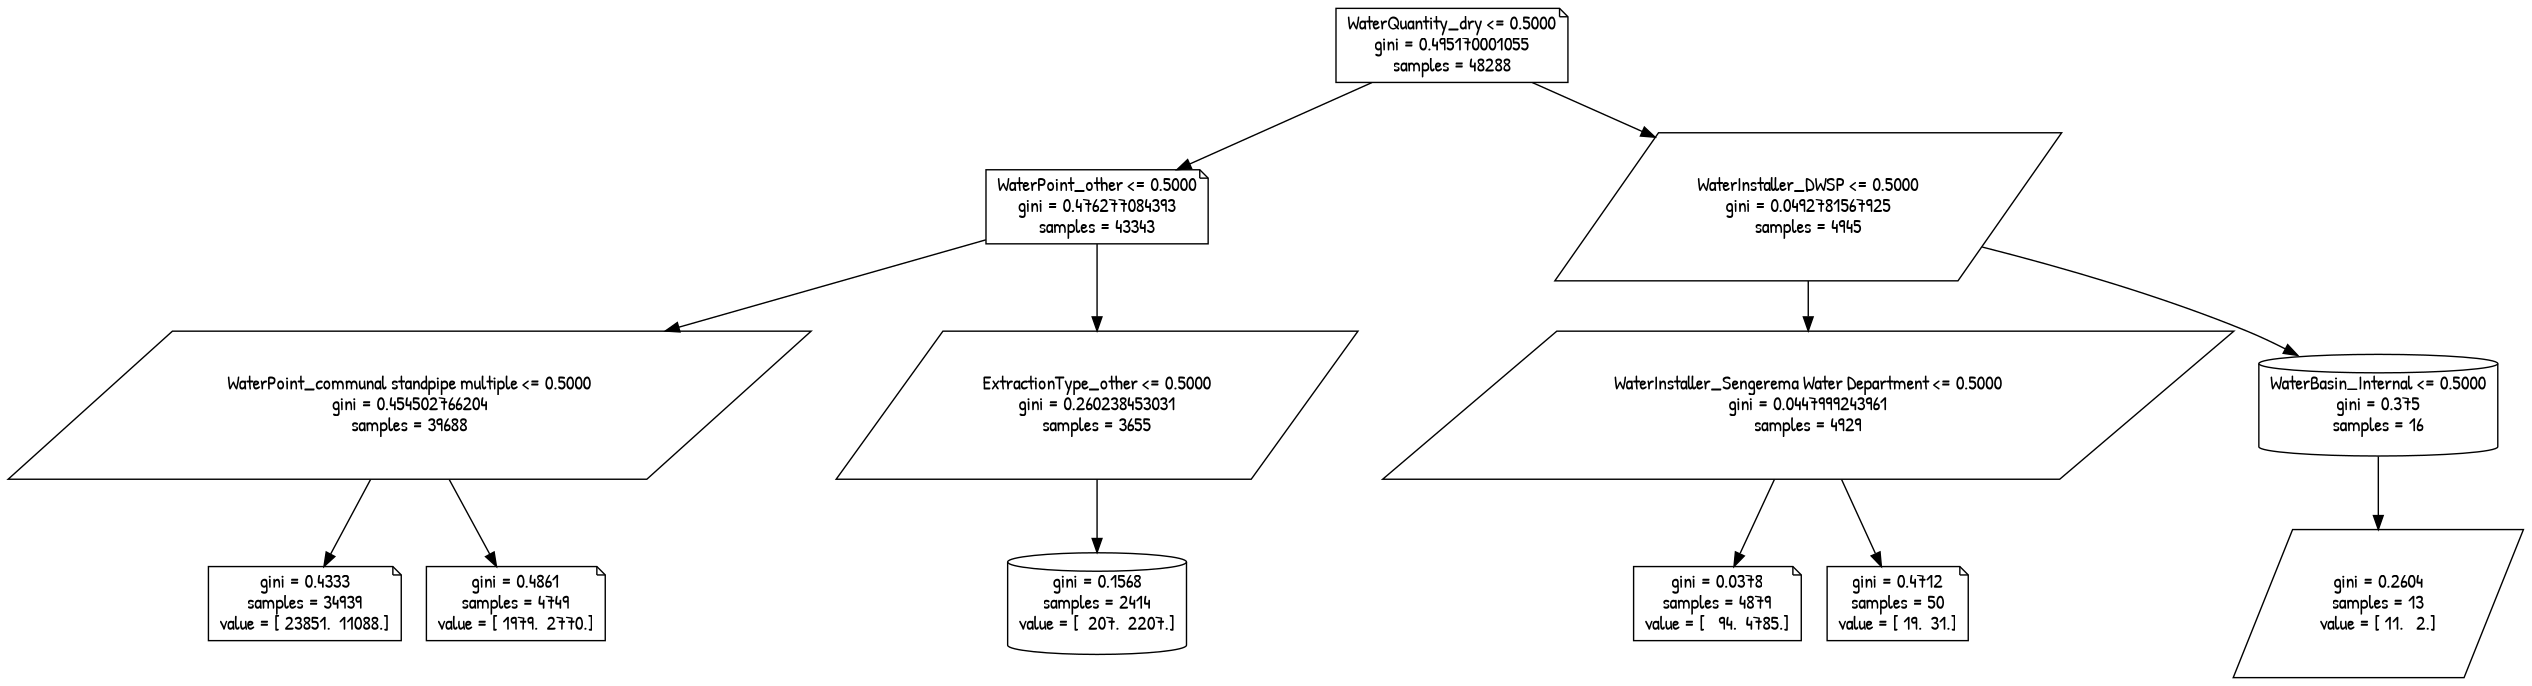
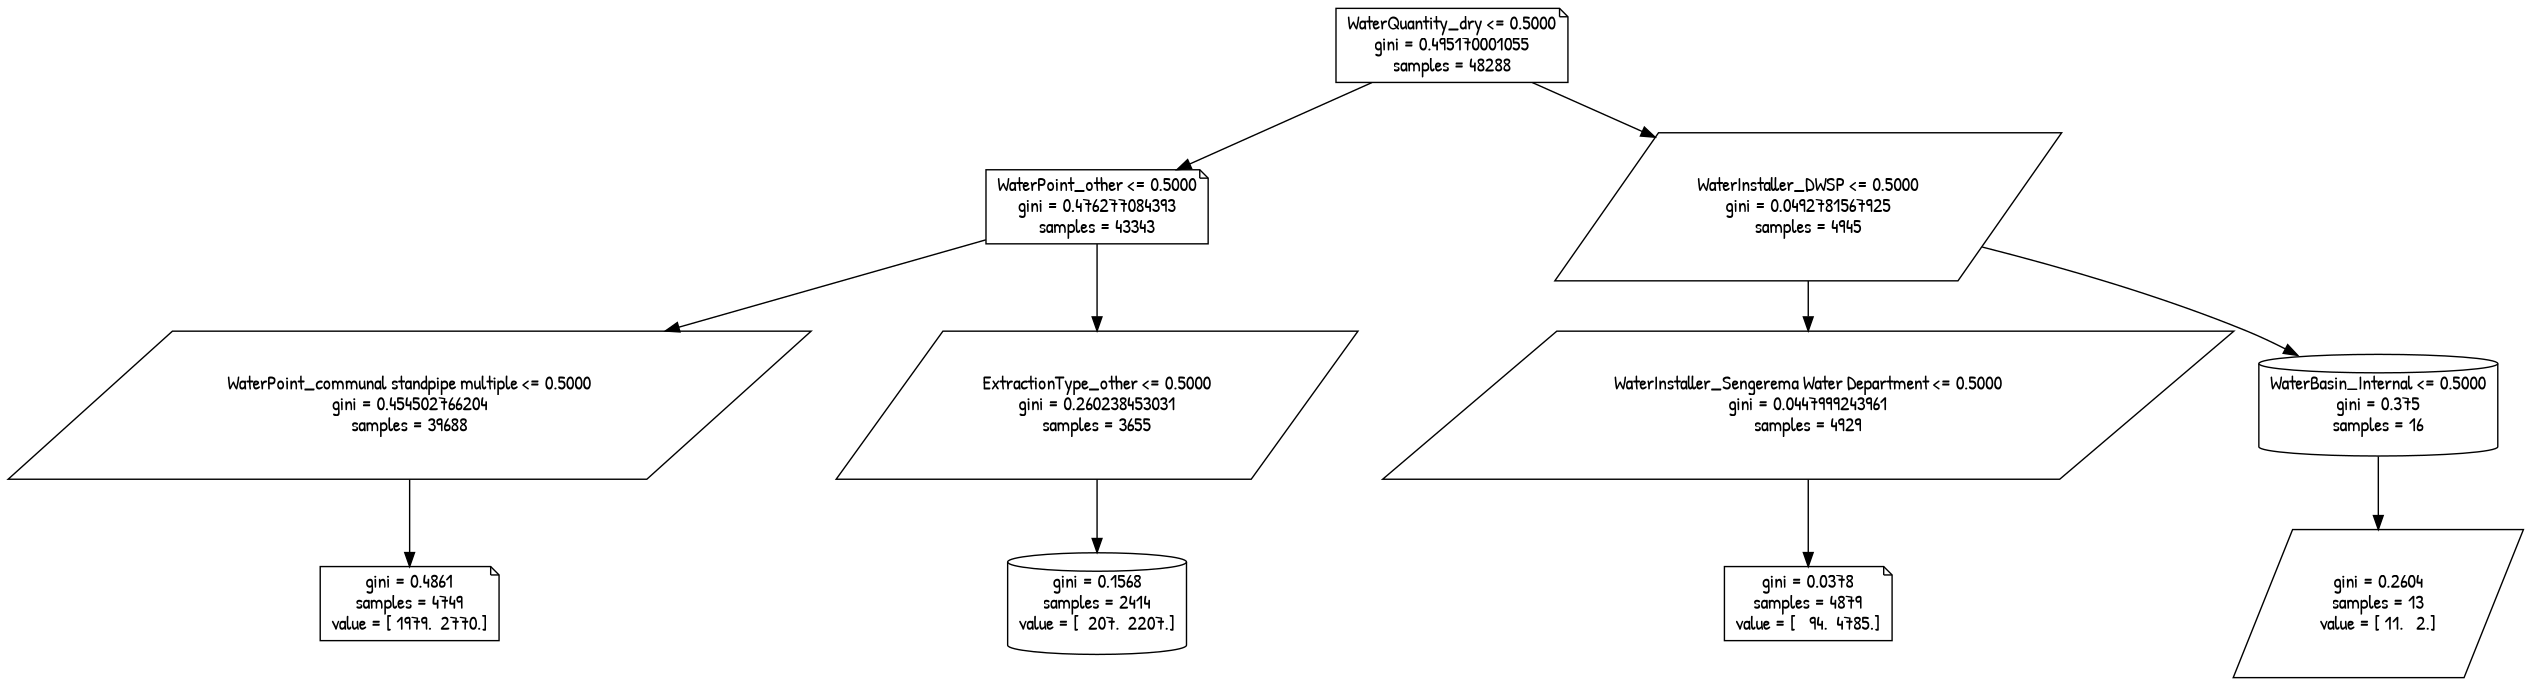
node "gini = 0.4333 samples = 34939 value = [ 23851.  11088.]": removed
node "gini = 0.4712 samples = 50 value = [ 19.  31.]": removed
